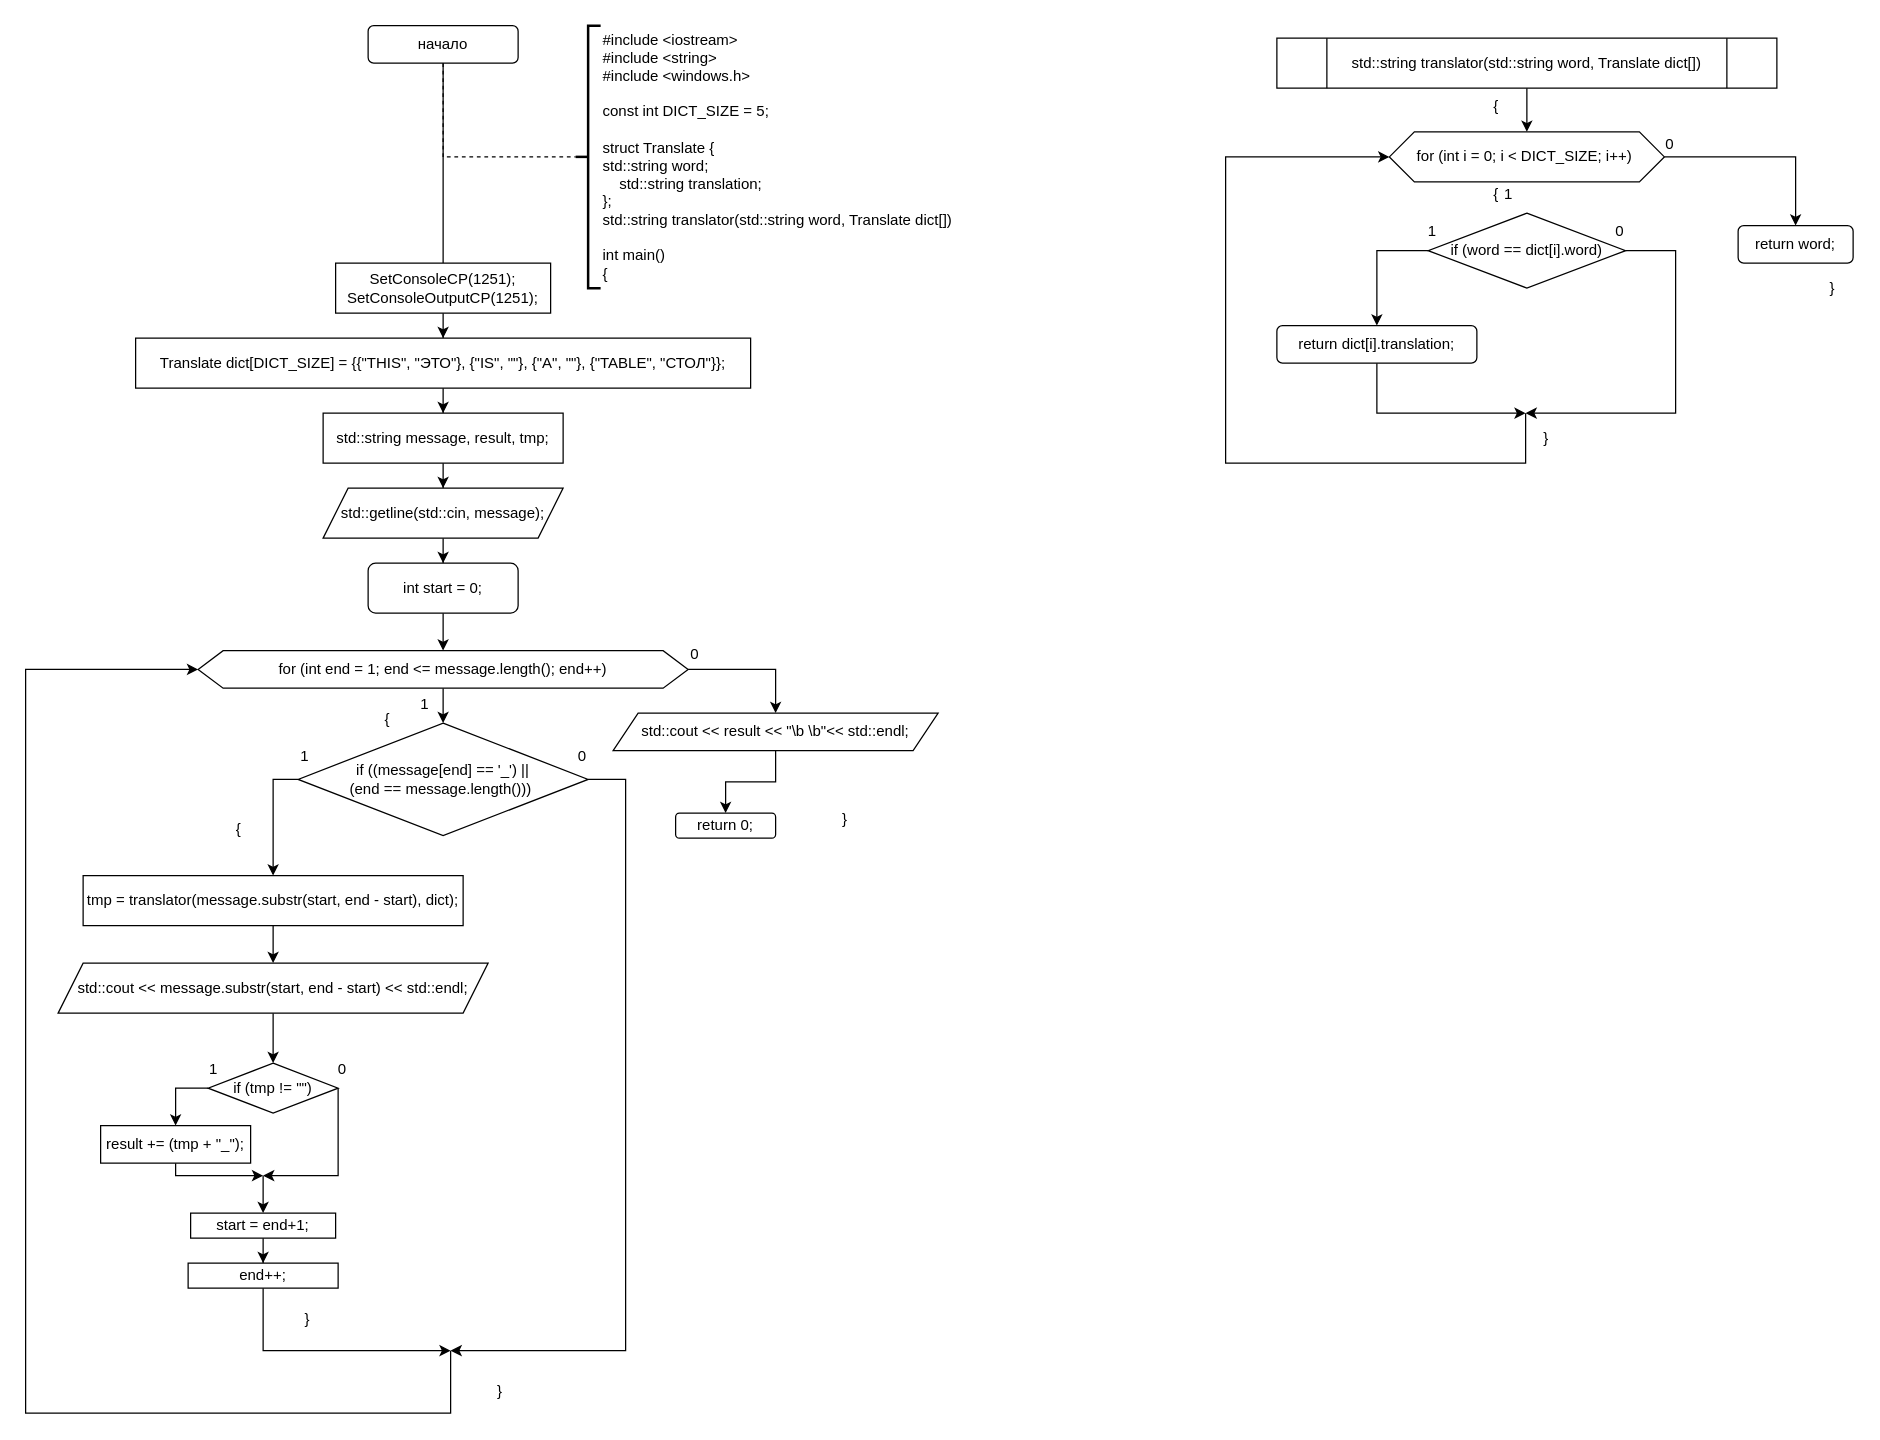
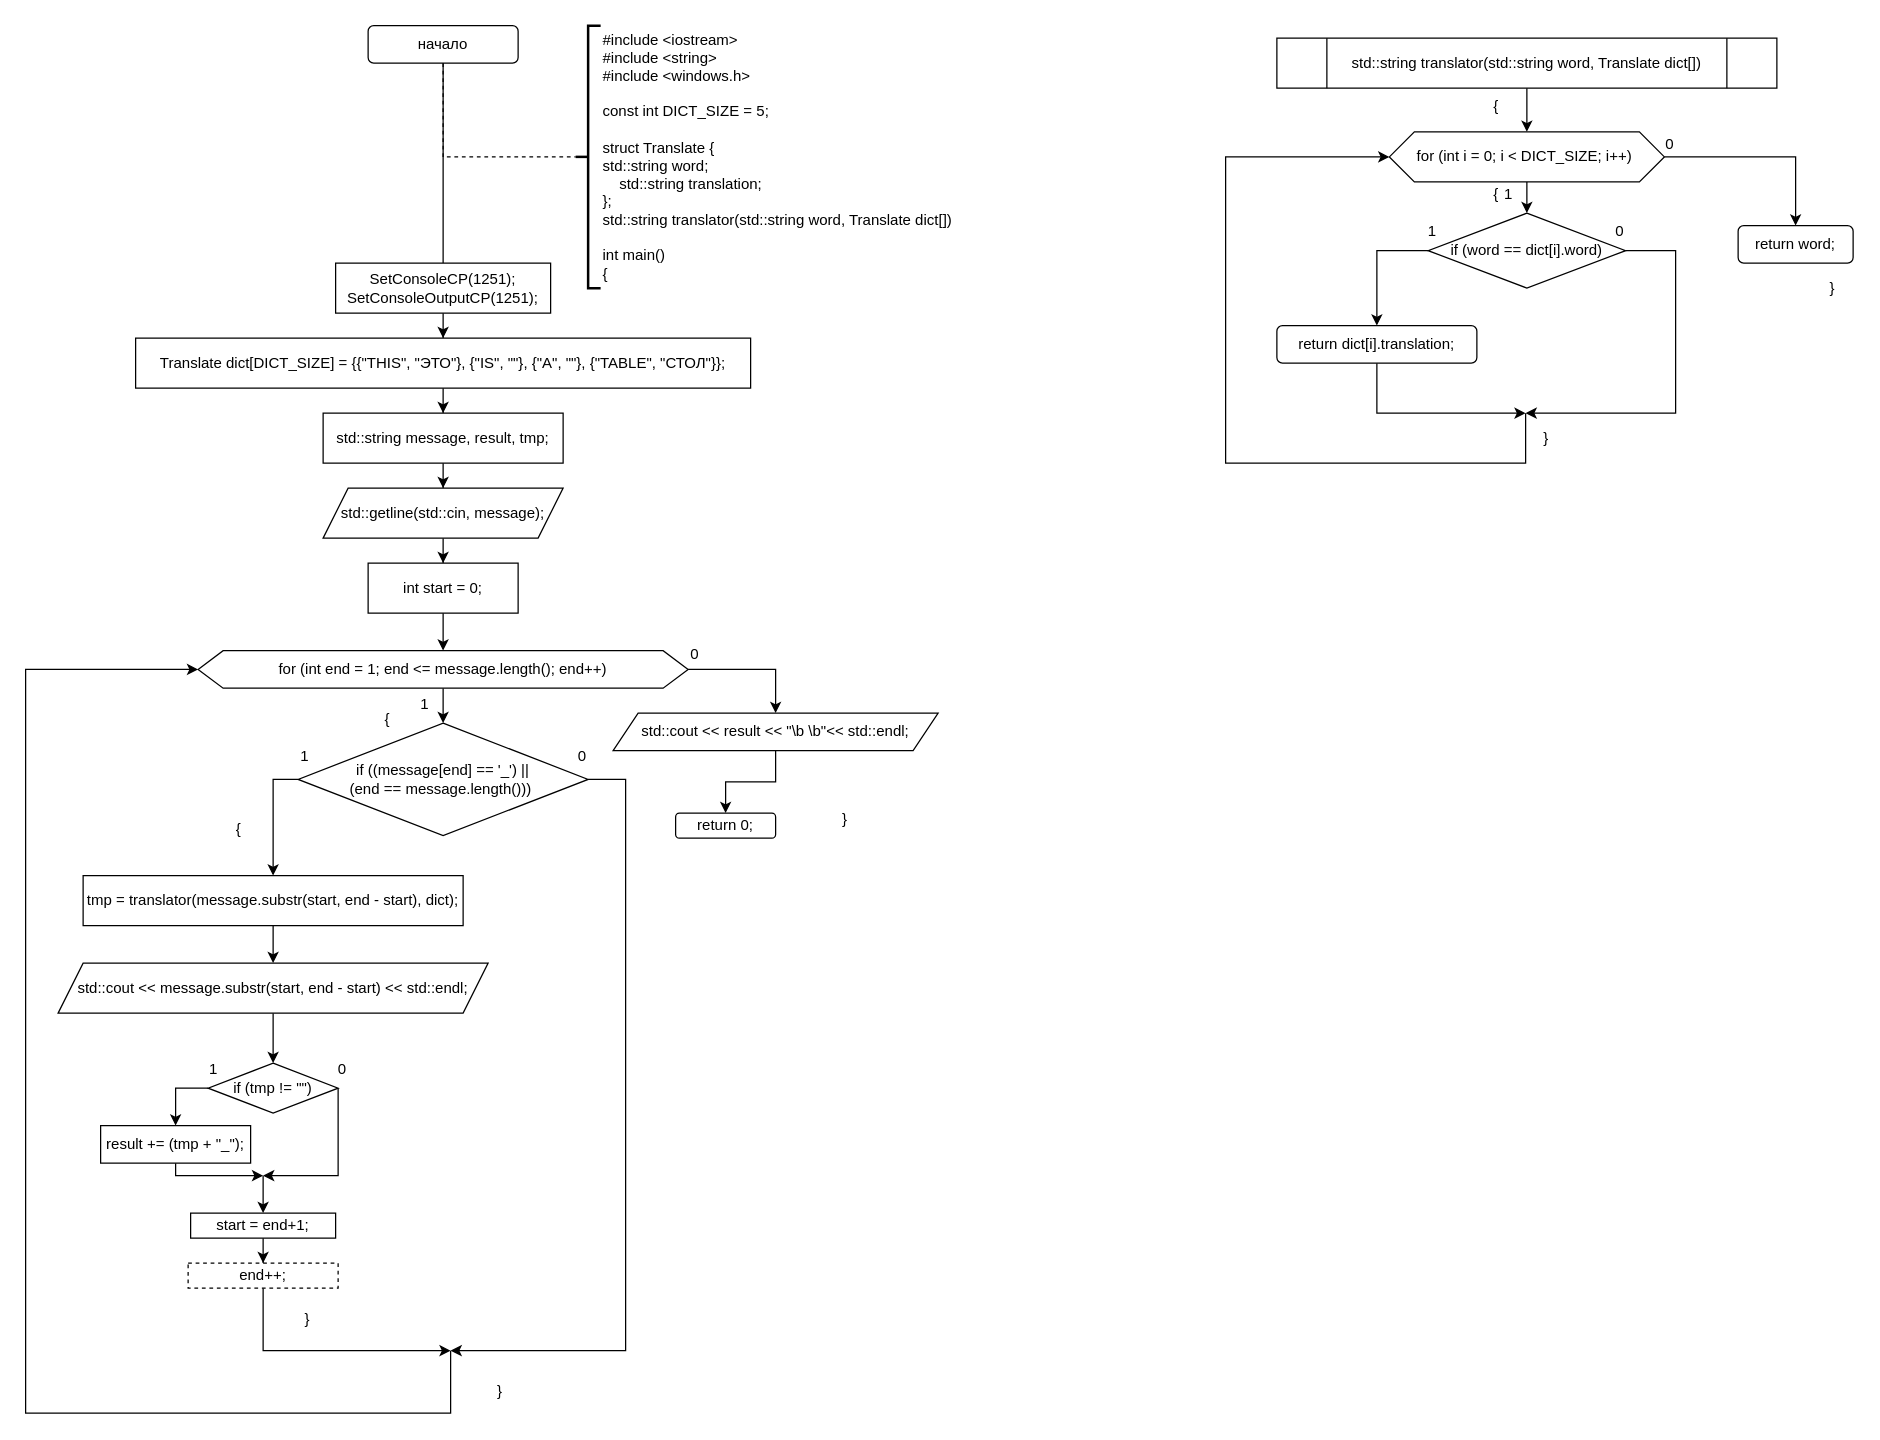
edge "for (int i = 0; i < DICT_SIZE; i++)" -> "if (word == dict[i].word)": added
node "int start = 0;": shape rounded rectangle -> rectangle
node "end++;": style solid -> dashed
